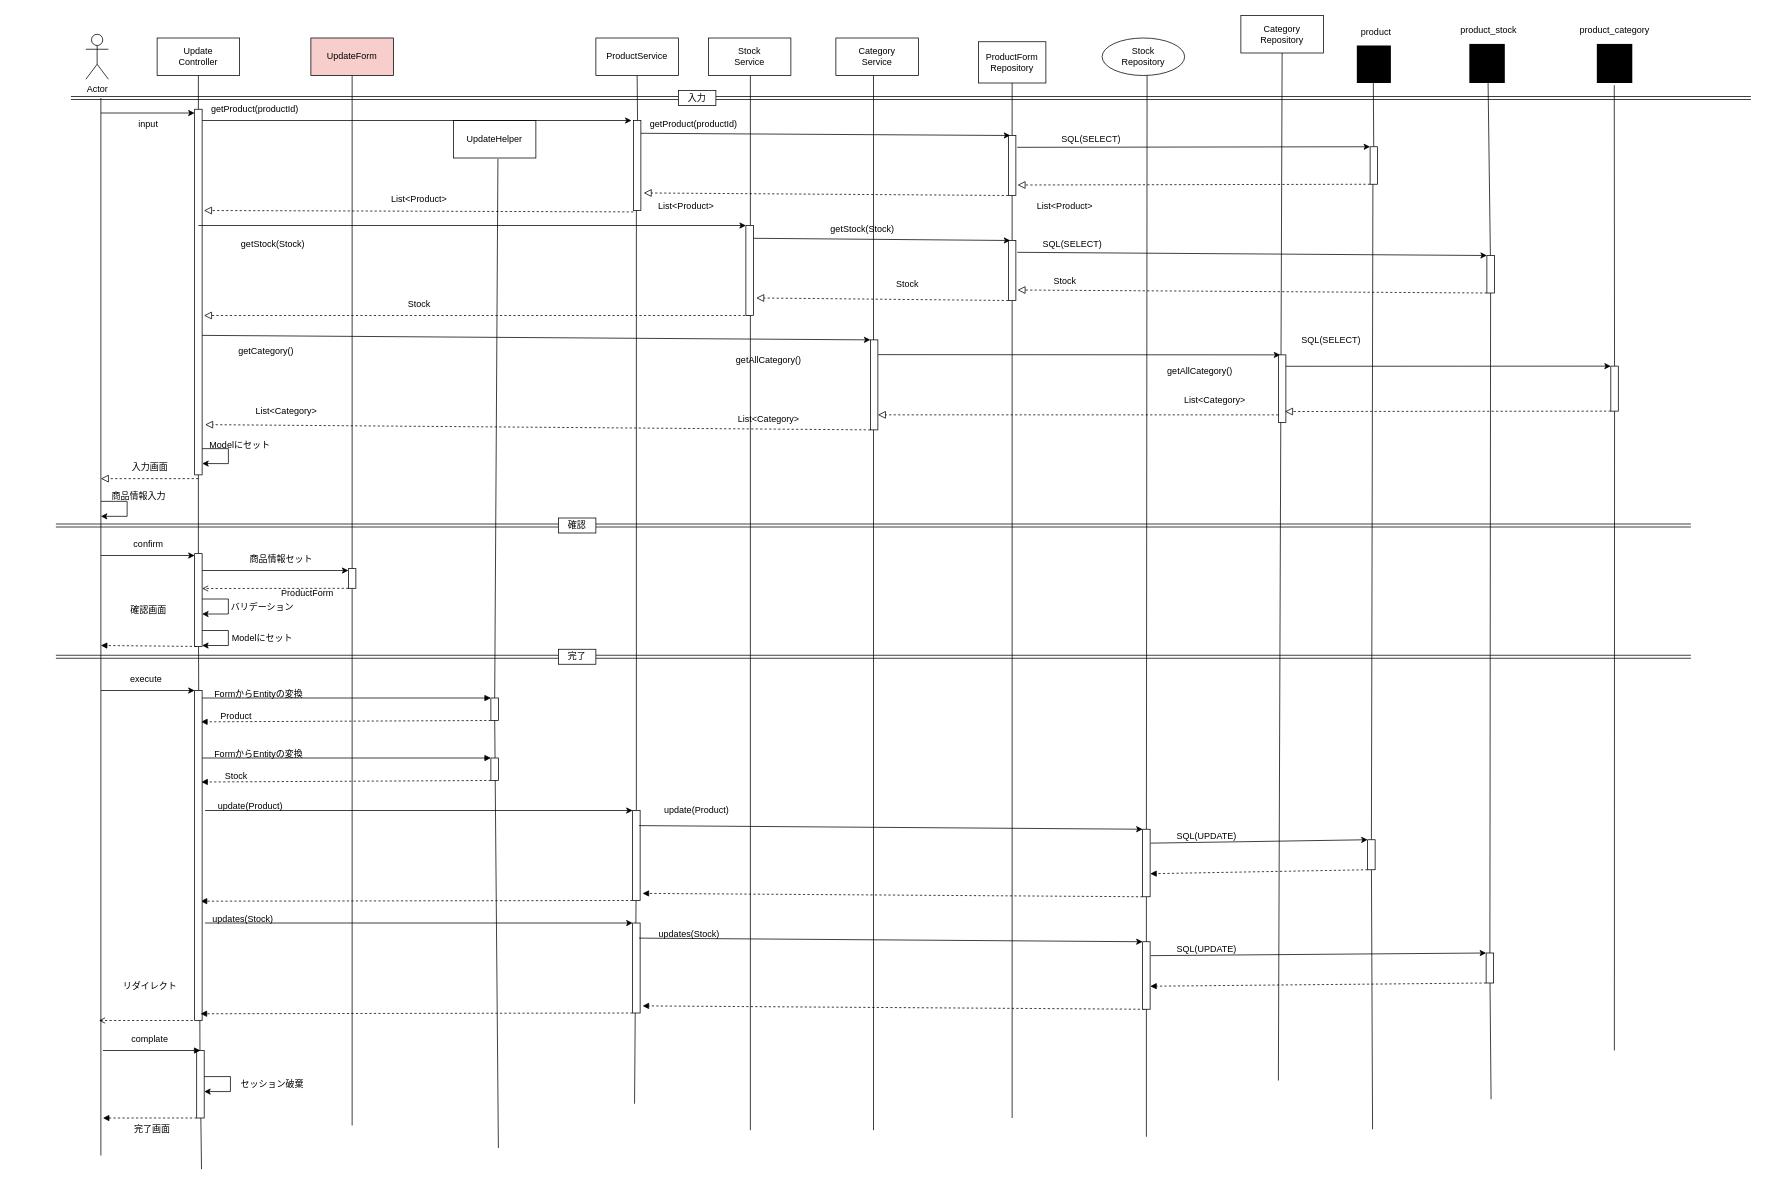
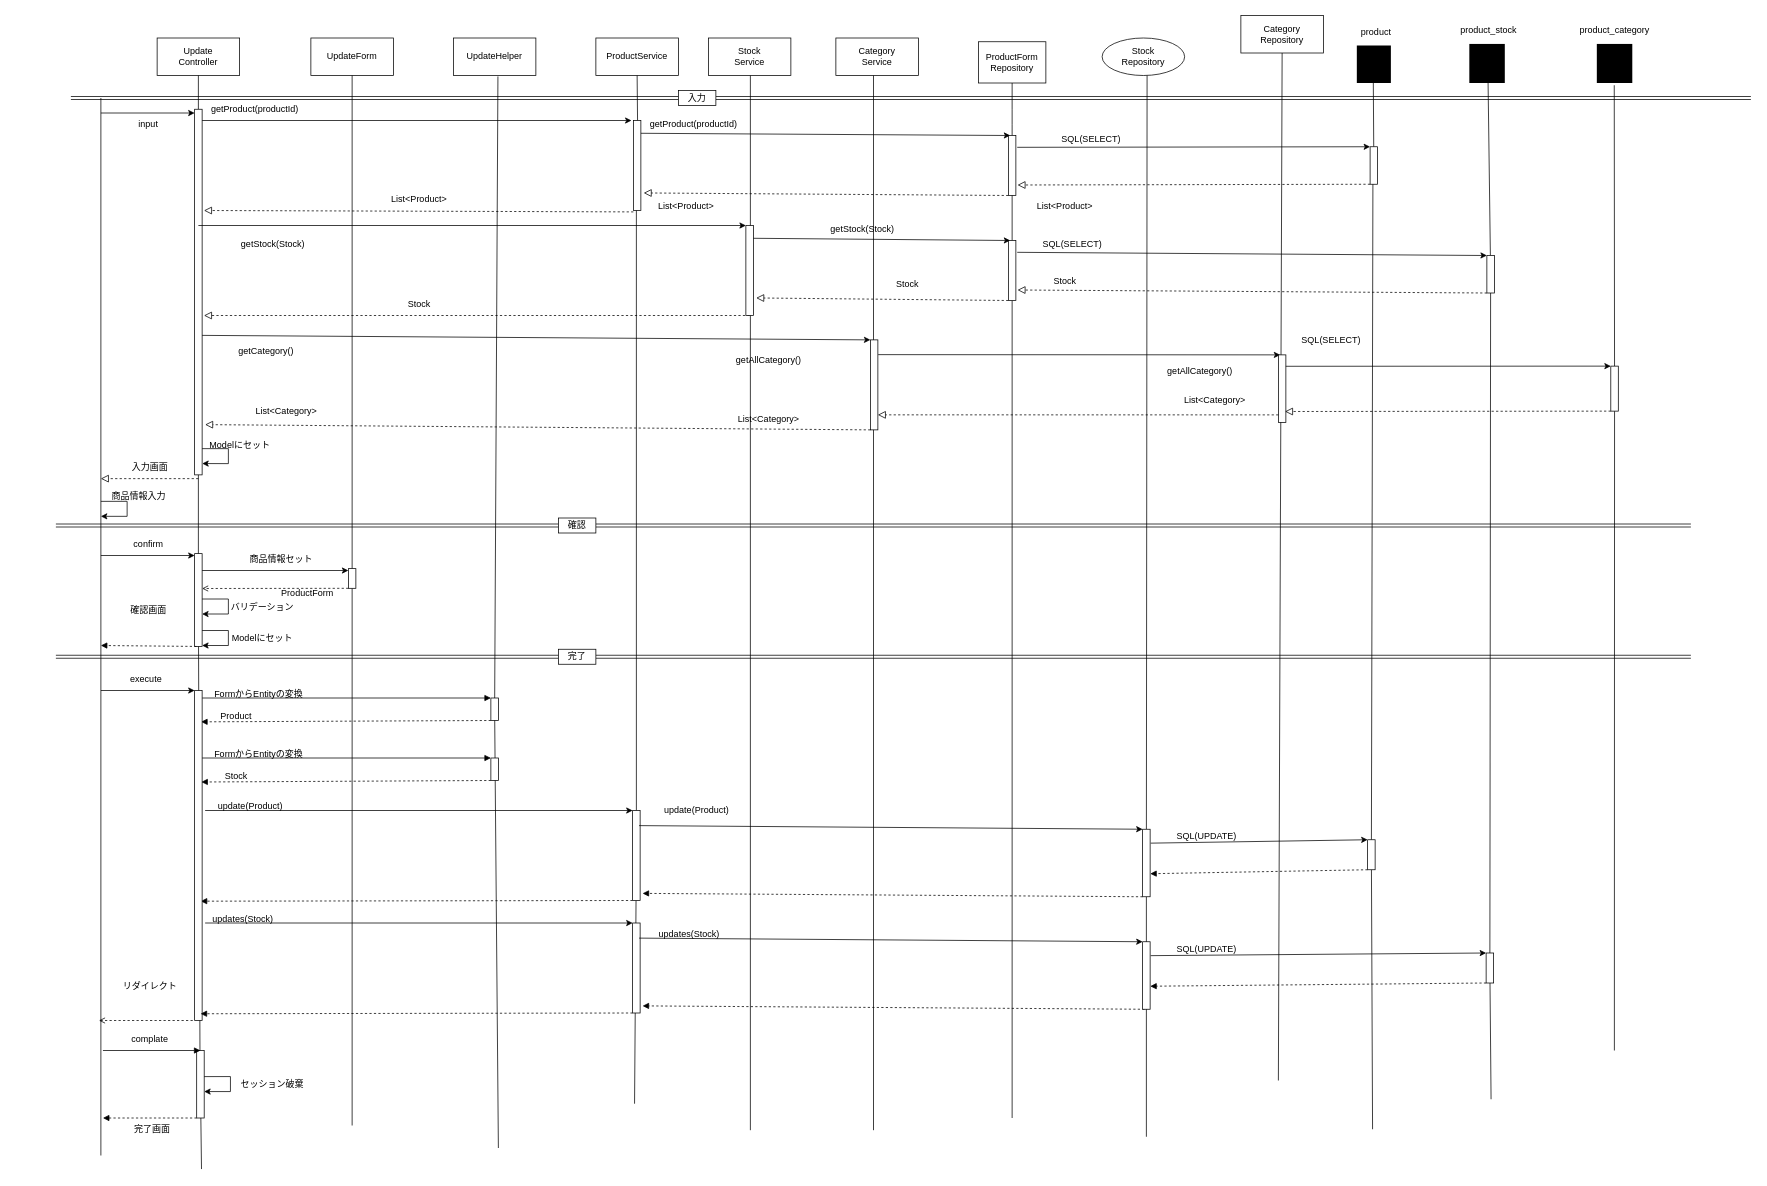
node "Actor": removed
node "UpdateForm": fillcolor #f8cecc -> #ffffff
node "UpdateHelper": moved (495, 139) -> (495, 57)
